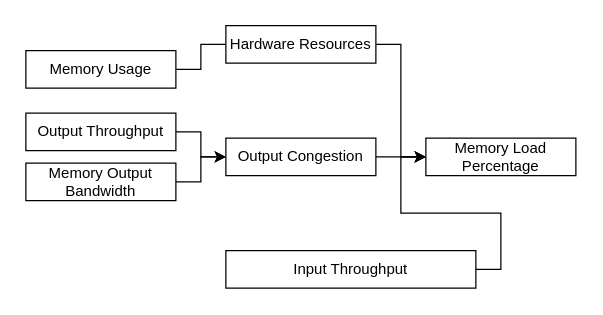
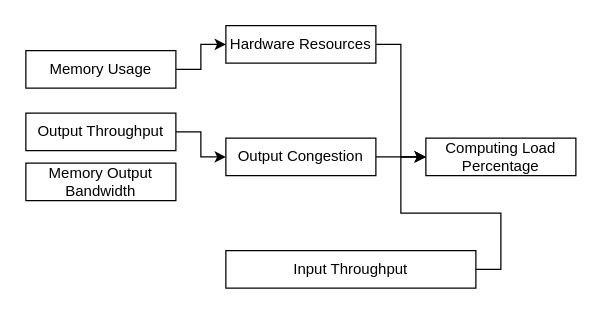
edge "Hardware Resources" -- "Memory Usage": arrowhead none -> classic
node "Memory Load Percentage": label "Memory Load Percentage" -> "Computing Load Percentage"
edge "Memory Output Bandwidth" -> "Output Congestion": removed
